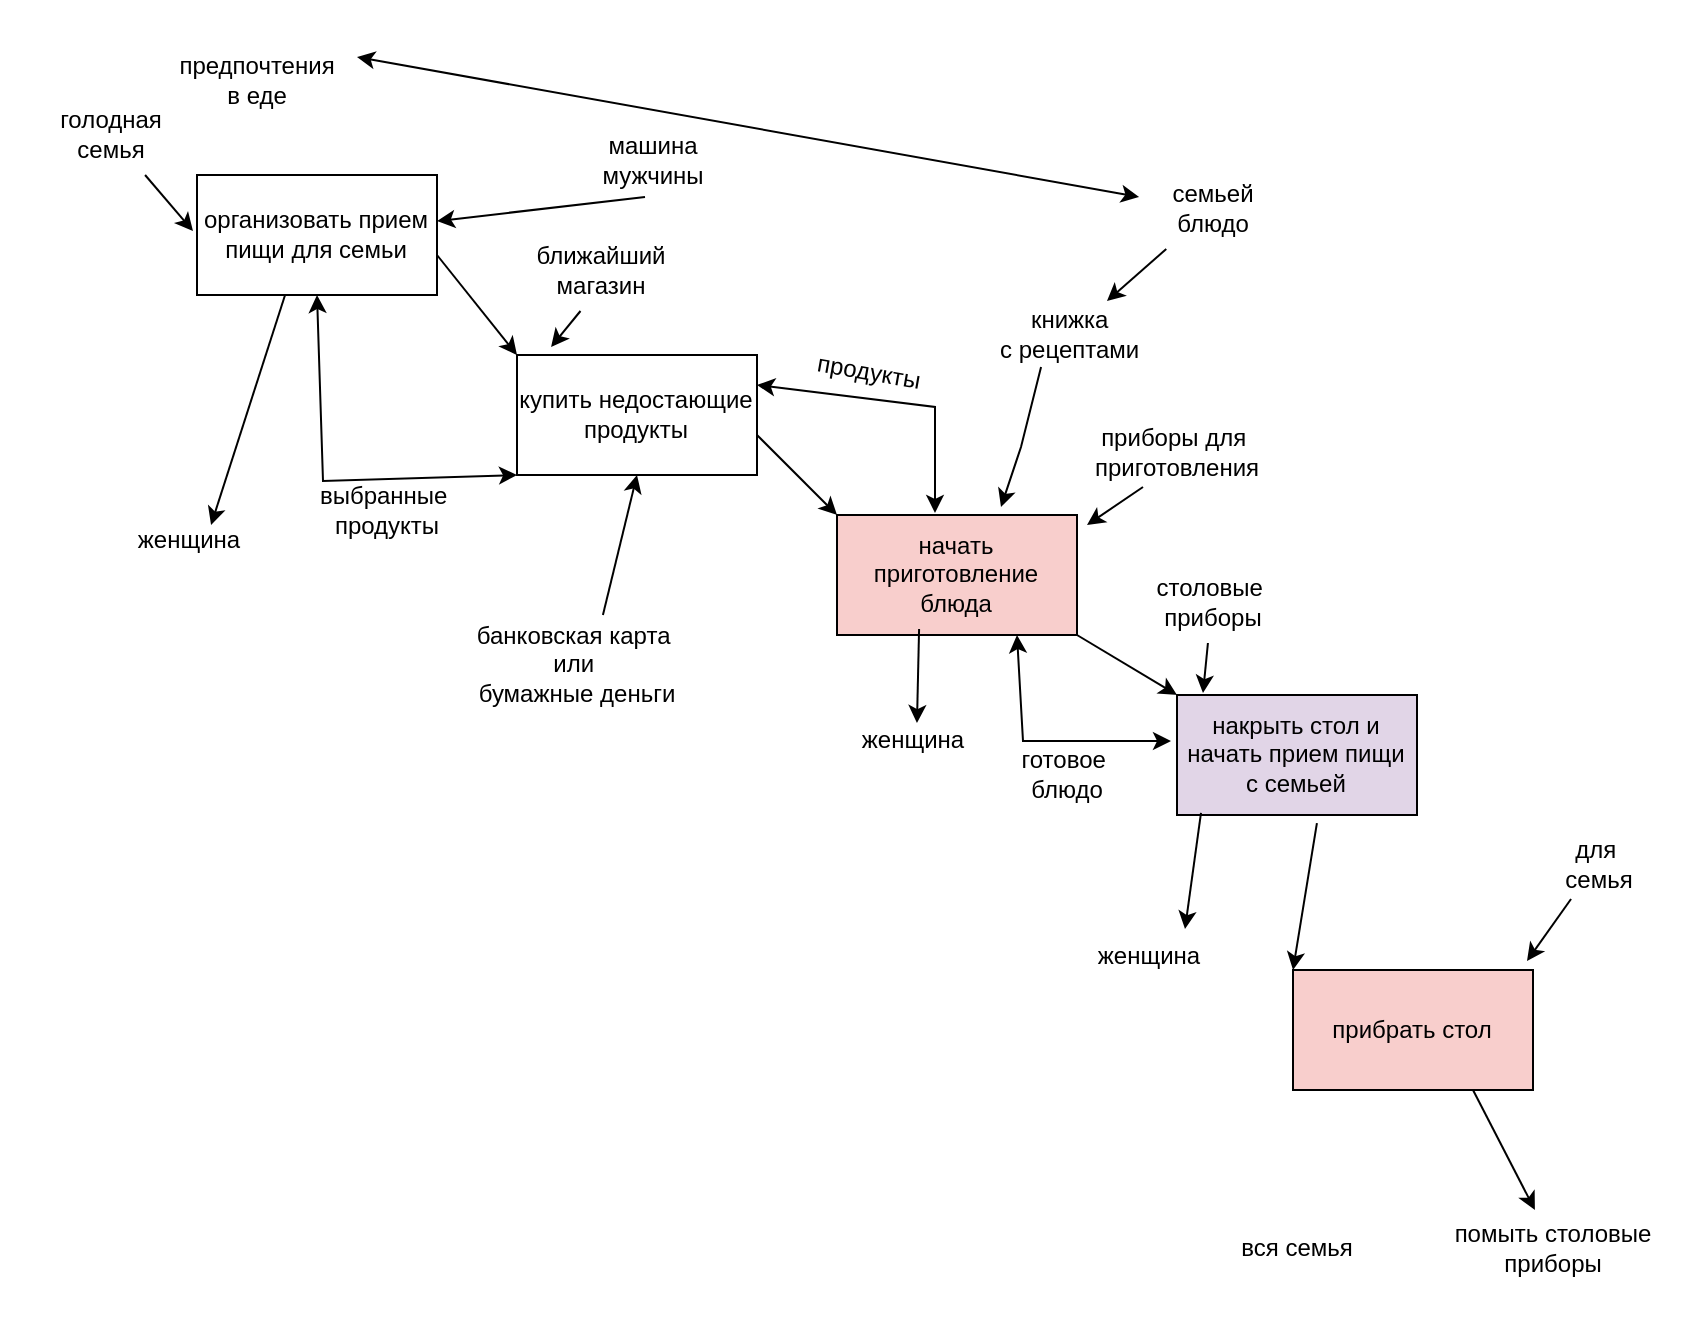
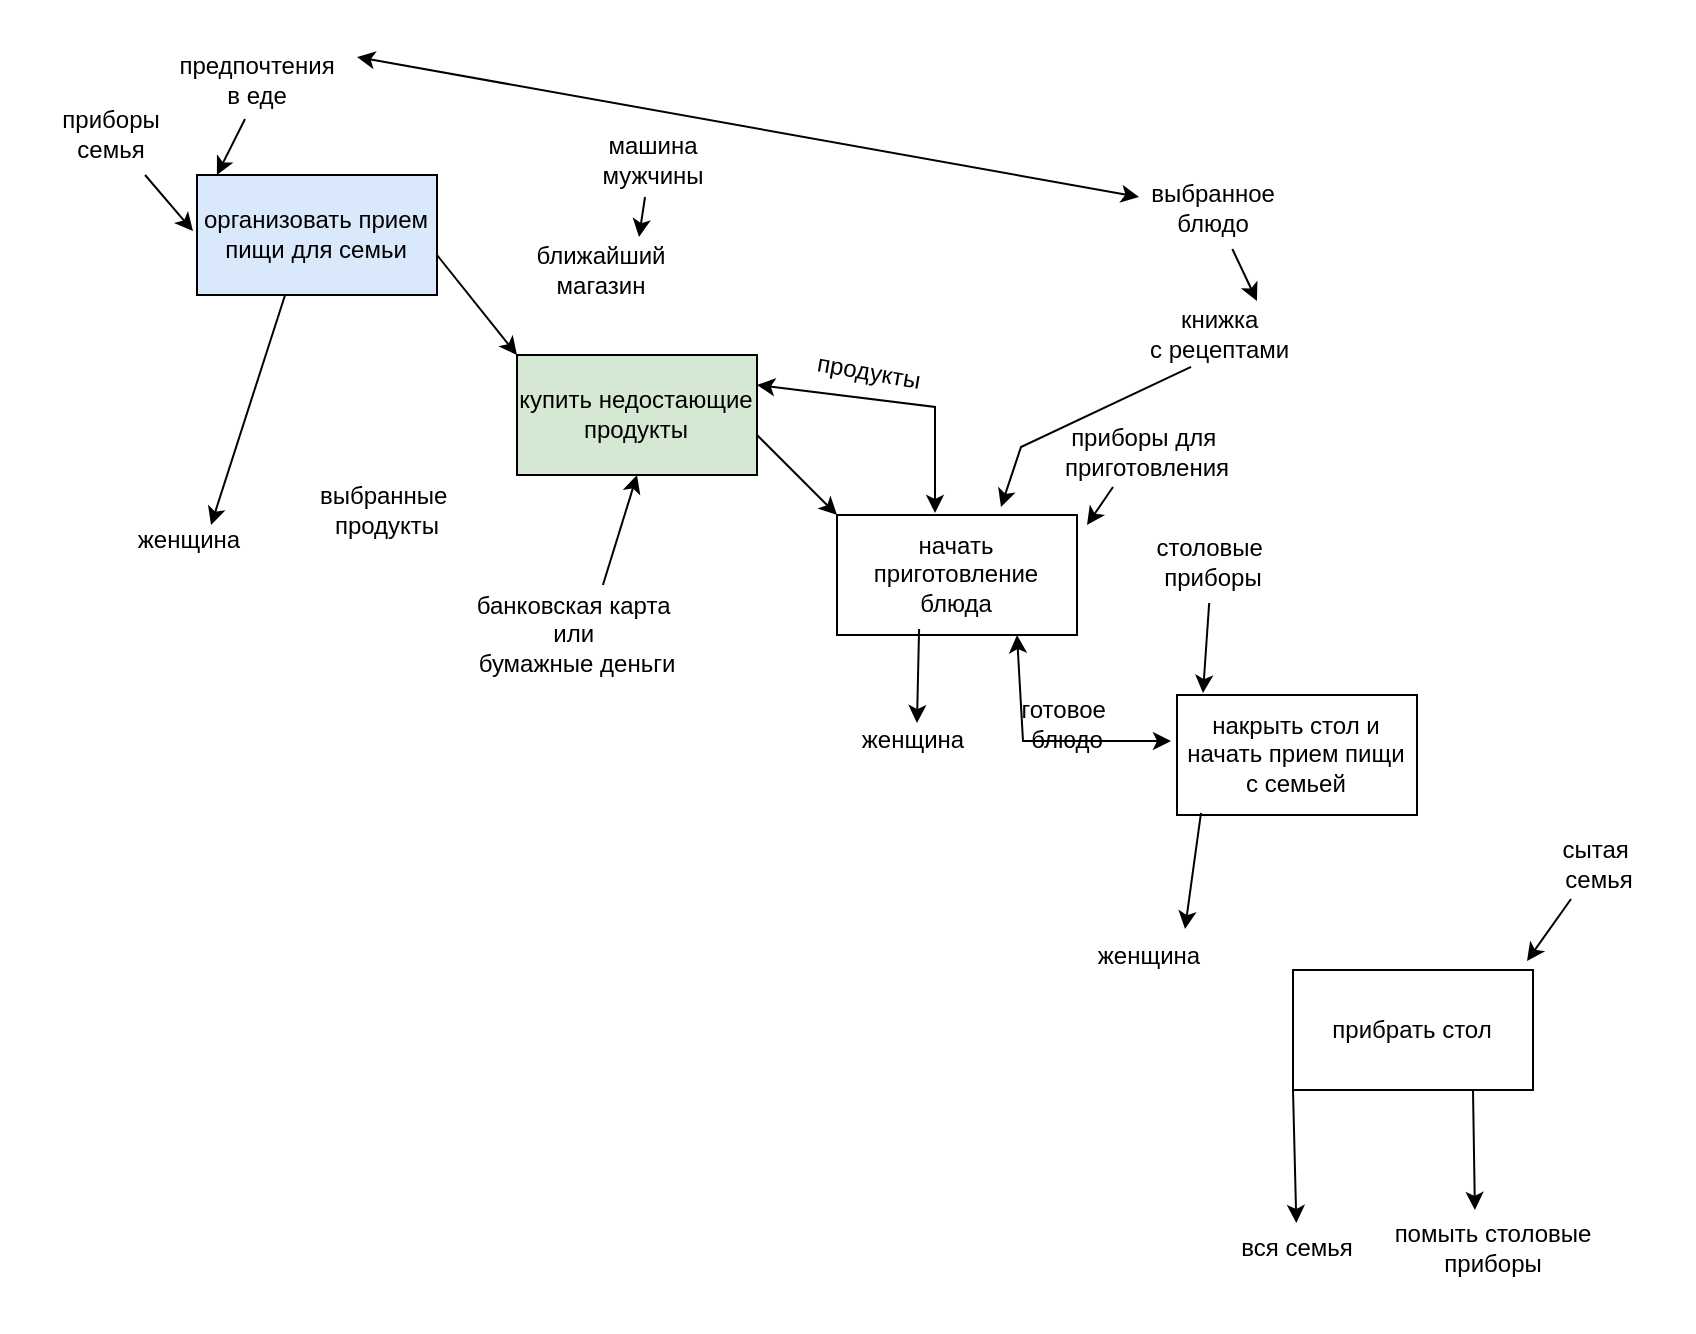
node "голодная семья": label "голодная семья" -> "приборы семья"
edge "предпочтения в еде" -> "организовать прием пищи для семьи": added
edge "машина мужчины" -> "организовать прием пищи для семьи": now "машина мужчины" -> "ближайший магазин"
node "семьей блюдо": label "семьей блюдо" -> "выбранное блюдо"
node "организовать прием пищи для семьи": fillcolor #ffffff -> #dae8fc
edge "ближайший магазин" -> "купить недостающие продукты": removed
node "книжка с рецептами": moved (1072, 334) -> (1222, 334)
node "купить недостающие продукты": fillcolor #ffffff -> #d5e8d4
node "приборы для приготовления": moved (1177, 452) -> (1147, 452)
edge "организовать прием пищи для семьи" -- "купить недостающие продукты": removed
node "начать приготовление блюда": fillcolor #f8cecc -> #ffffff
node "столовые приборы": moved (1212, 602) -> (1212, 562)
edge "начать приготовление блюда" -> "накрыть стол и начать прием пищи с семьей": removed
node "банковская карта или бумажные деньги": moved (577, 665) -> (577, 635)
node "накрыть стол и начать прием пищи с семьей": fillcolor #e1d5e7 -> #ffffff
node "готовое блюдо": moved (1066, 774) -> (1066, 724)
node "для семья": label "для семья" -> "сытая семья"
edge "накрыть стол и начать прием пищи с семьей" -> "прибрать стол": removed
node "прибрать стол": fillcolor #f8cecc -> #ffffff
edge "прибрать стол" -> "вся семья": added
node "помыть столовые приборы": moved (1553, 1249) -> (1493, 1249)
